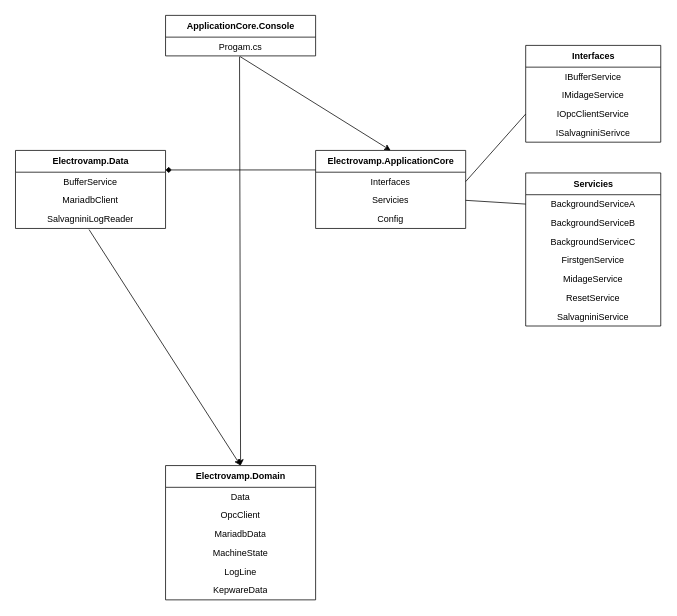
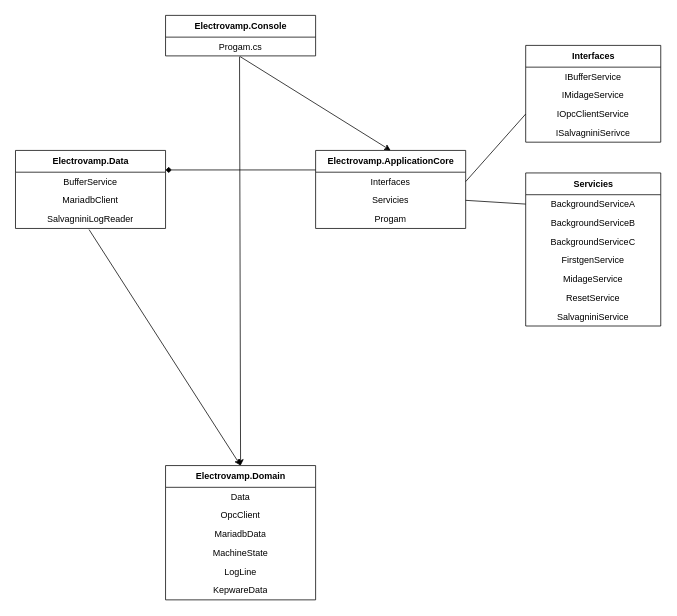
node "ApplicationCore.Console": label "ApplicationCore.Console" -> "Electrovamp.Console"
node "Config": label "Config" -> "Progam"
